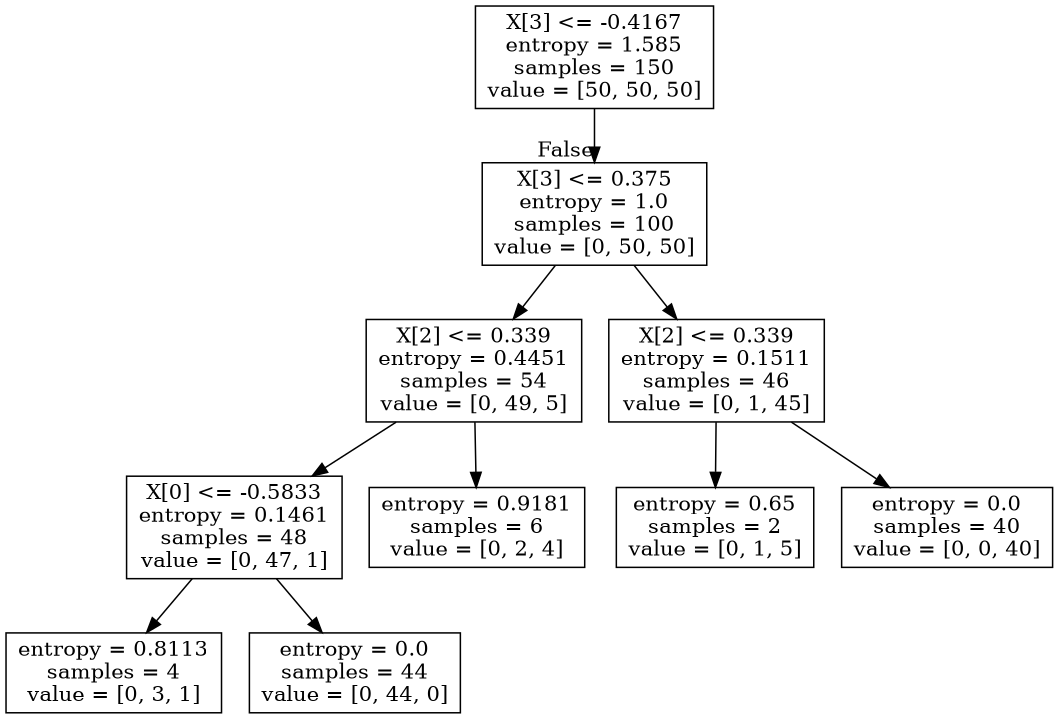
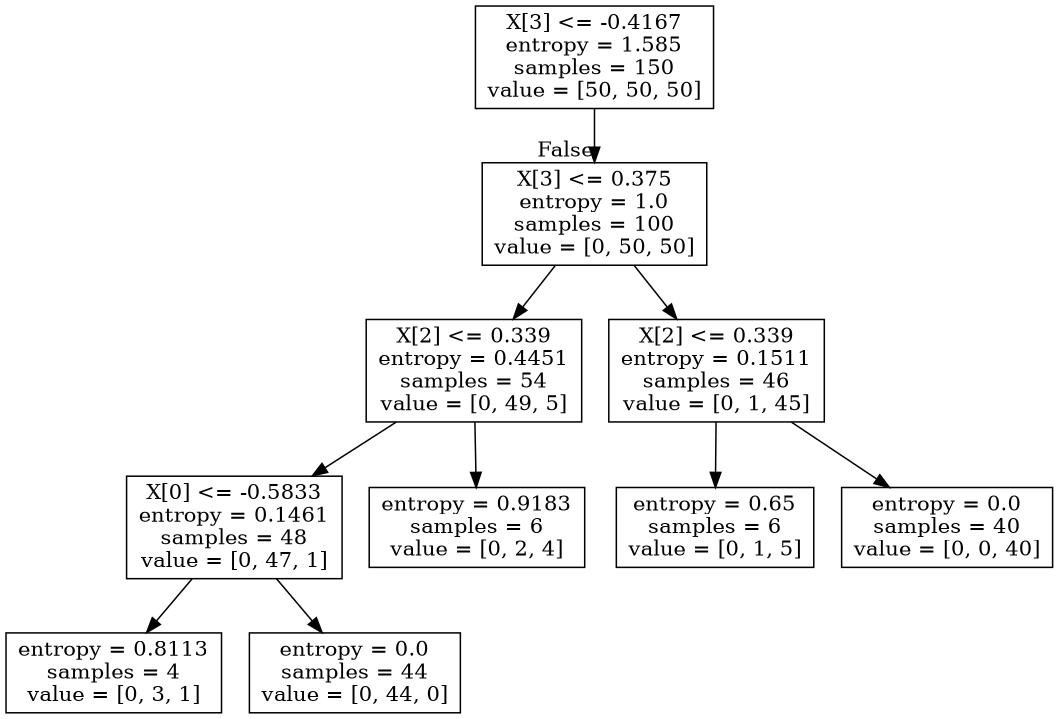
node "entropy = 0.9181 samples = 6 value = [0, 2, 4]": label "entropy = 0.9181 samples = 6 value = [0, 2, 4]" -> "entropy = 0.9183 samples = 6 value = [0, 2, 4]"
node "entropy = 0.65 samples = 2 value = [0, 1, 5]": label "entropy = 0.65 samples = 2 value = [0, 1, 5]" -> "entropy = 0.65 samples = 6 value = [0, 1, 5]"
